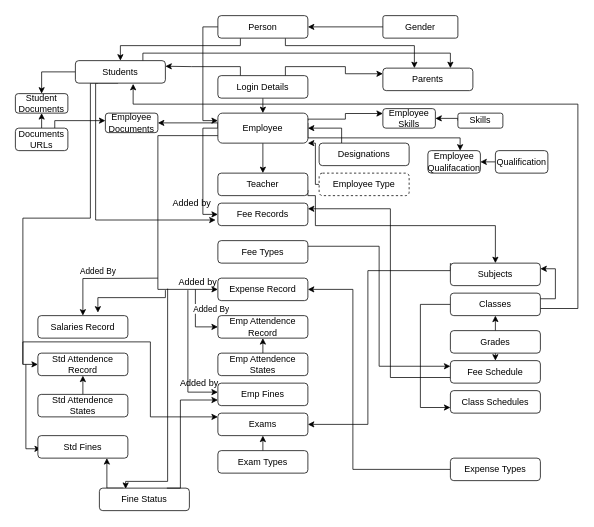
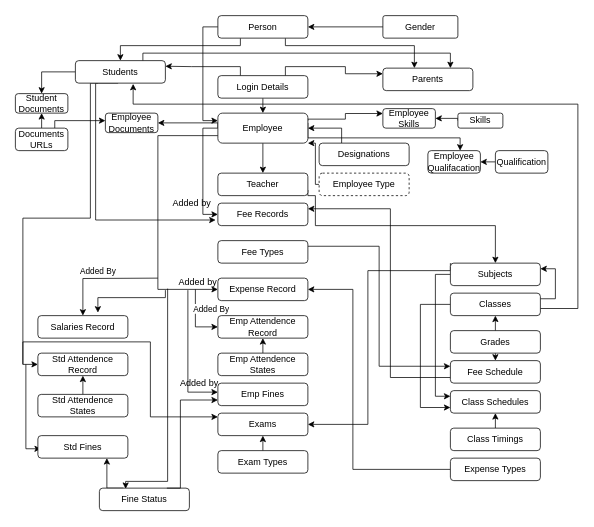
edge "Subjects" -> "Class Schedules": added
edge "Class Timings" -> "Class Schedules": added
node "Class Timings": added
